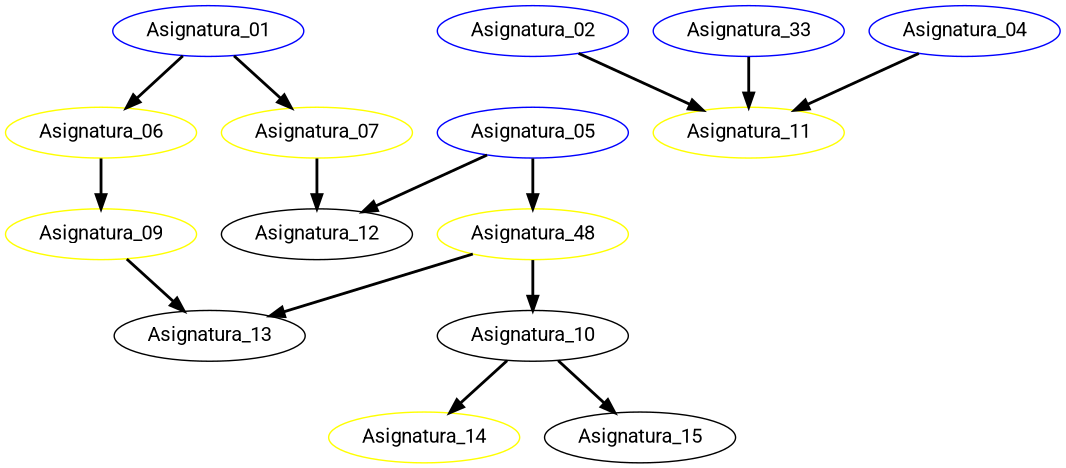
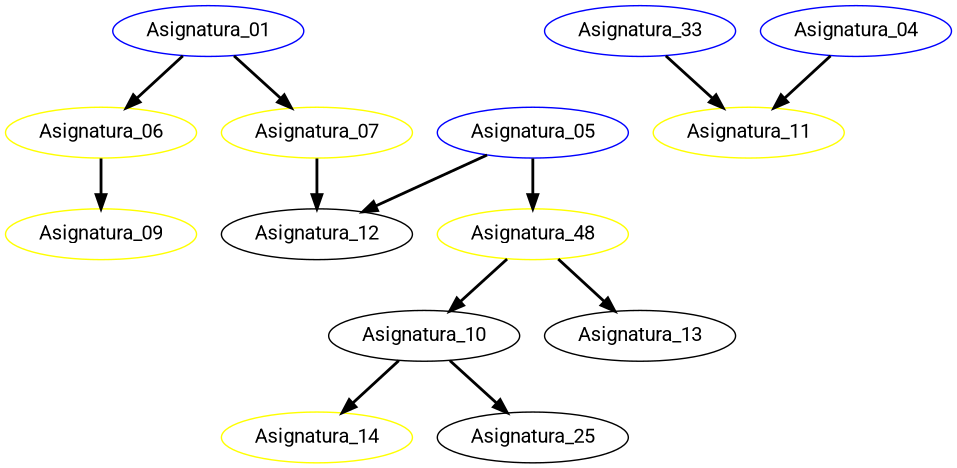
node "Asignatura_02": removed
edge "Asignatura_09" -> "Asignatura_13": removed
node "Asignatura_15": label "Asignatura_15" -> "Asignatura_25"
